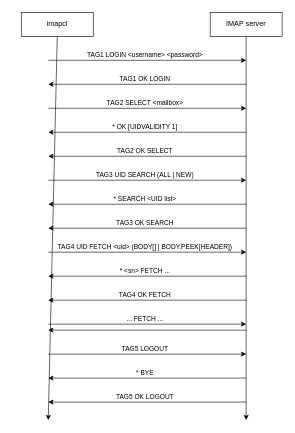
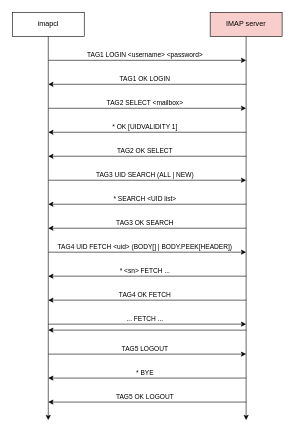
node "imapcl": moved (57, 24) -> (48, 24)
node "IMAP server": fillcolor #ffffff -> #f8cecc
